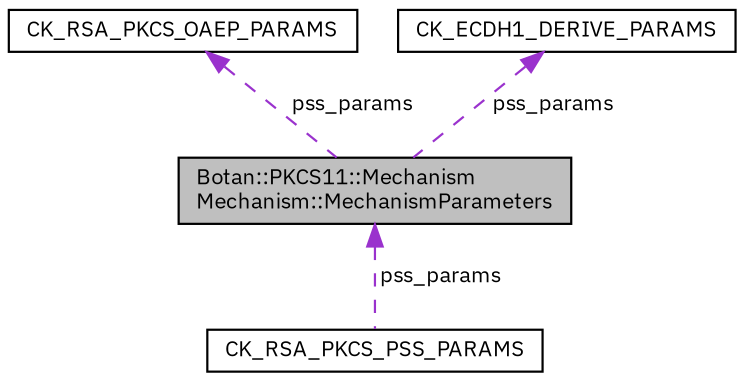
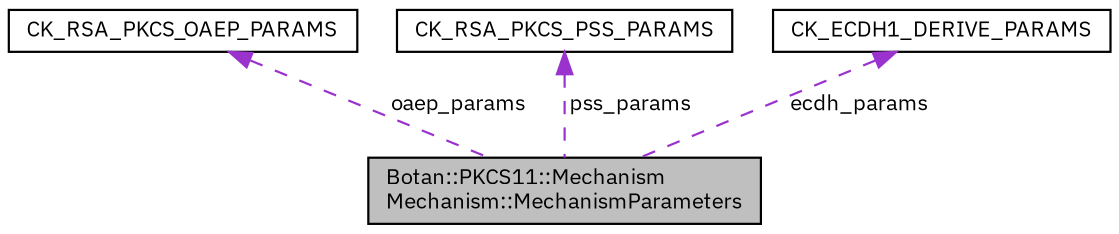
edge "Botan::PKCS11::Mechanism Mechanism::MechanismParameters" -> "CK_RSA_PKCS_OAEP_PARAMS": label " pss_params" -> " oaep_params"
edge "Botan::PKCS11::Mechanism Mechanism::MechanismParameters" -> "CK_ECDH1_DERIVE_PARAMS": label " pss_params" -> " ecdh_params"
edge "CK_RSA_PKCS_PSS_PARAMS" -> "Botan::PKCS11::Mechanism Mechanism::MechanismParameters": reversed
